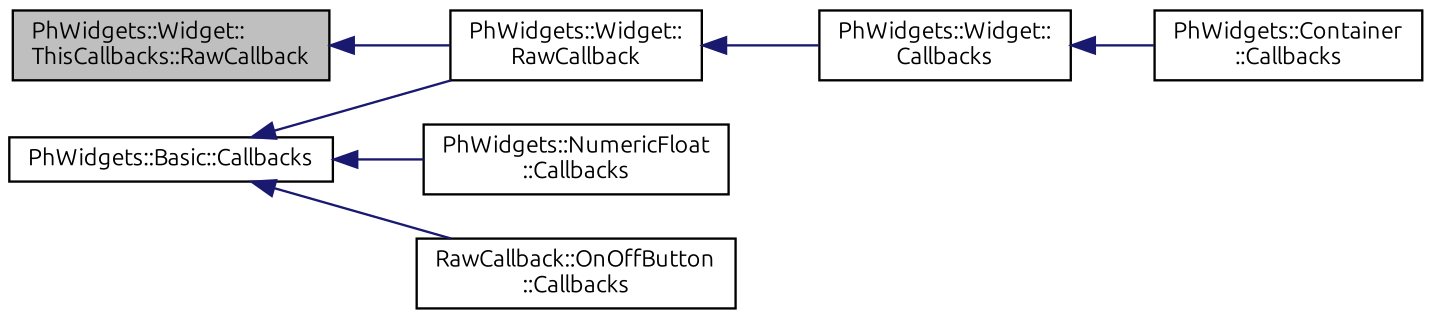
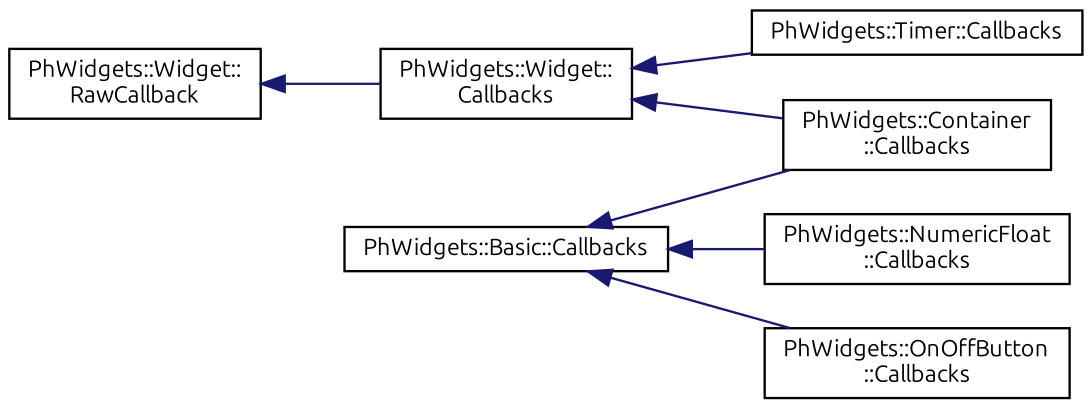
node "PhWidgets::Timer::Callbacks": added
node "PhWidgets::Widget:: ThisCallbacks::RawCallback": removed
edge "PhWidgets::Widget:: RawCallback" -> "PhWidgets::Basic::Callbacks": now "PhWidgets::Container ::Callbacks" -> "PhWidgets::Basic::Callbacks"
node "RawCallback::OnOffButton ::Callbacks": label "RawCallback::OnOffButton ::Callbacks" -> "PhWidgets::OnOffButton ::Callbacks"
